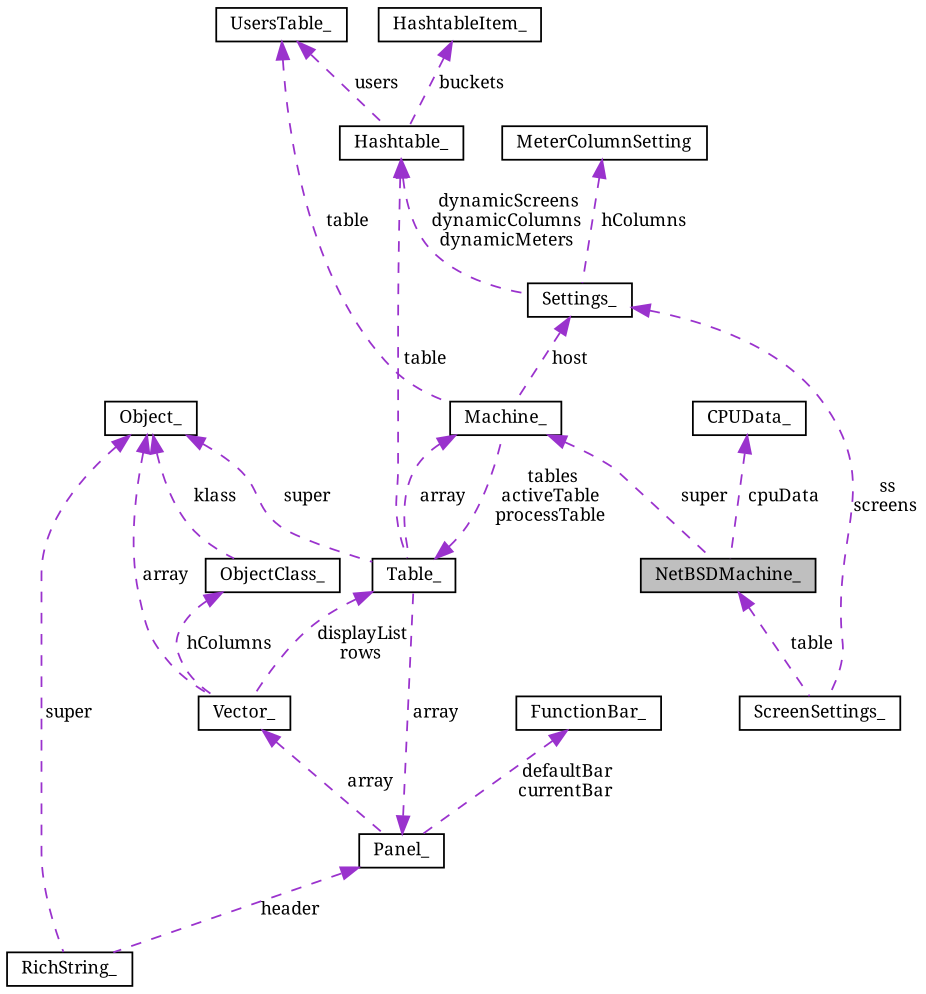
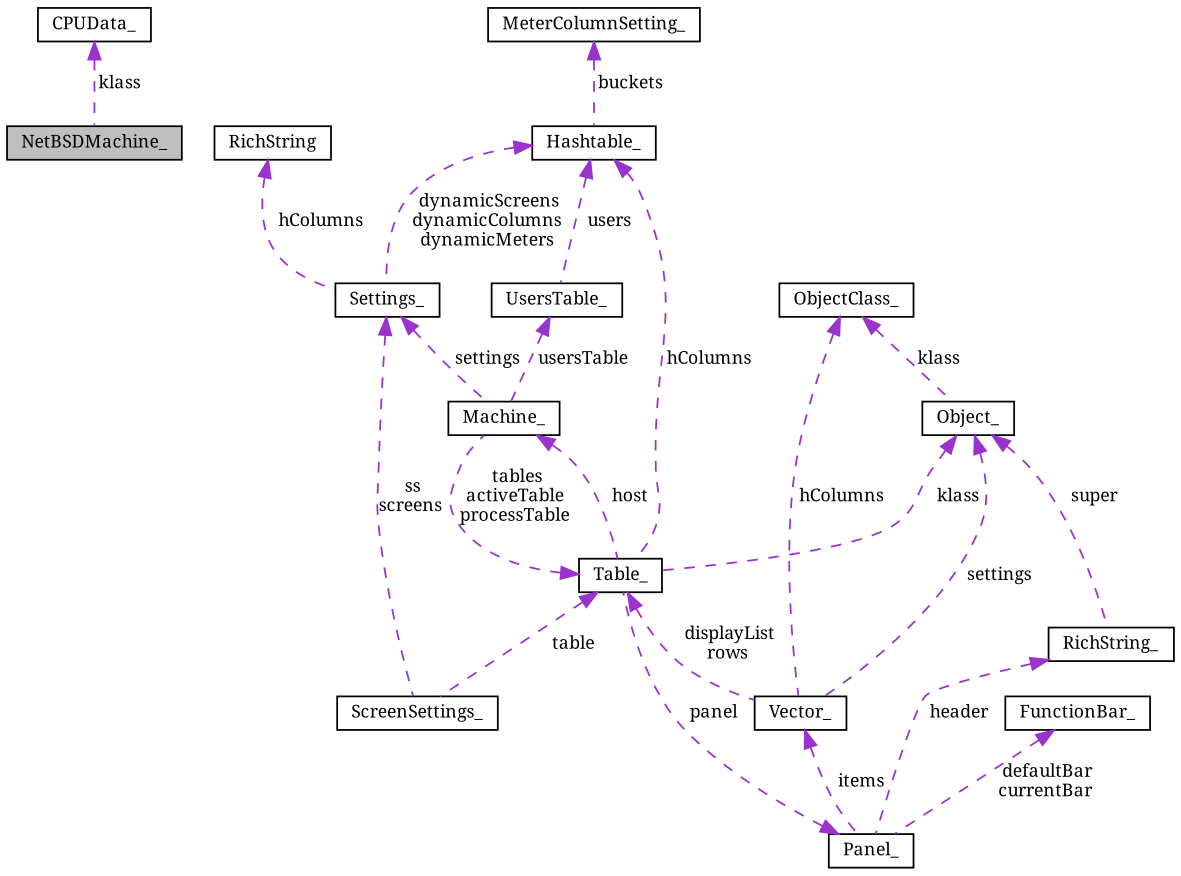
node "HashtableItem_": label "HashtableItem_" -> "MeterColumnSetting_"
edge "Hashtable_" -> "UsersTable_": reversed
node "MeterColumnSetting": label "MeterColumnSetting" -> "RichString"
edge "Machine_" -> "UsersTable_": label " table" -> " usersTable"
edge "Table_" -> "Hashtable_": label " table" -> " hColumns"
edge "Machine_" -> "Settings_": label " host" -> " settings"
edge "NetBSDMachine_" -> "Machine_": removed, label "super"
edge "Table_" -> "Object_": label " super" -> " klass"
edge "Table_" -> "Machine_": label " array" -> " host"
edge "NetBSDMachine_" -> "CPUData_": label " cpuData" -> " klass"
edge "ObjectClass_" -> "Object_": reversed
edge "Vector_" -> "Object_": label " array" -> " settings"
edge "ScreenSettings_" -> "NetBSDMachine_": now "ScreenSettings_" -> "Table_"
edge "Table_" -> "Panel_": label " array" -> " panel"
edge "Panel_" -> "Vector_": label " array" -> " items"
edge "RichString_" -> "Panel_": reversed
